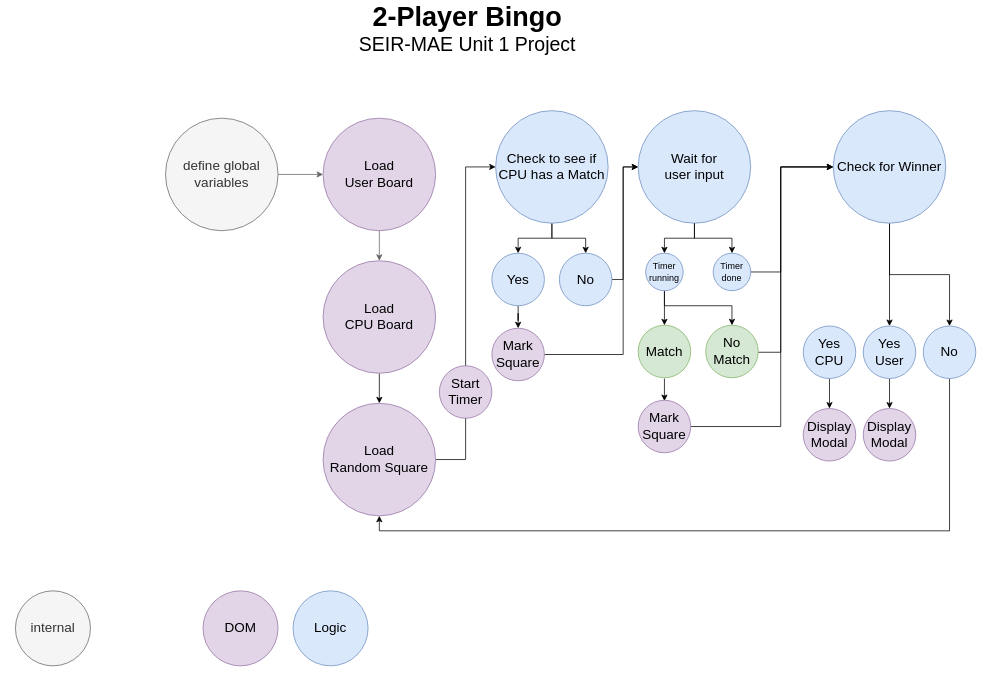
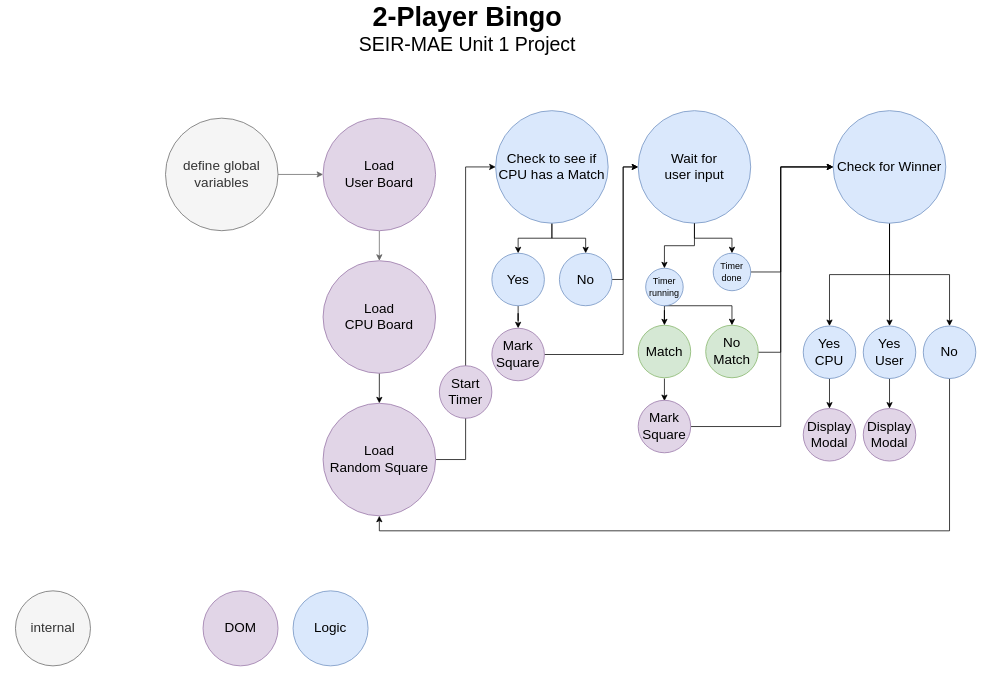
node "Timer running": moved (664, 272) -> (664, 287)
edge "Check for Winner" -> "Yes CPU": added
